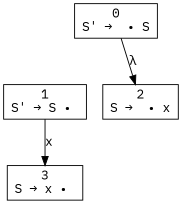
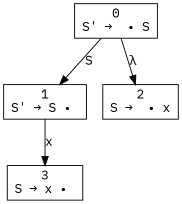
edge "0" -> "1": added, label "S"
